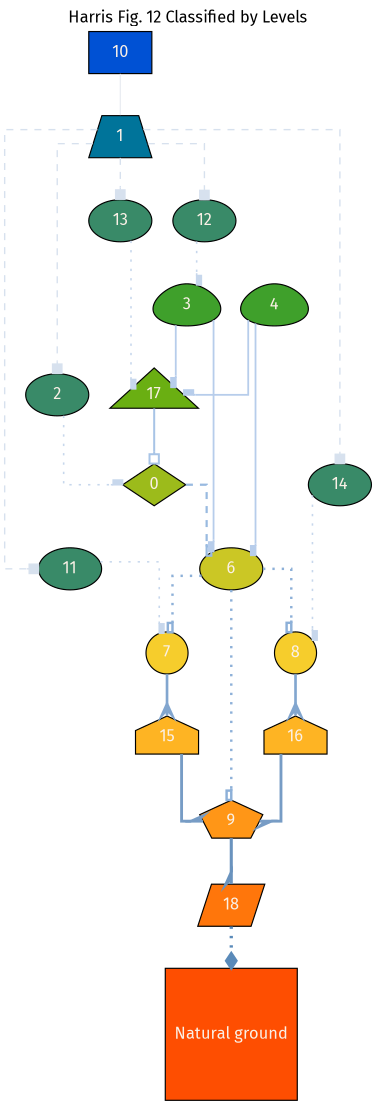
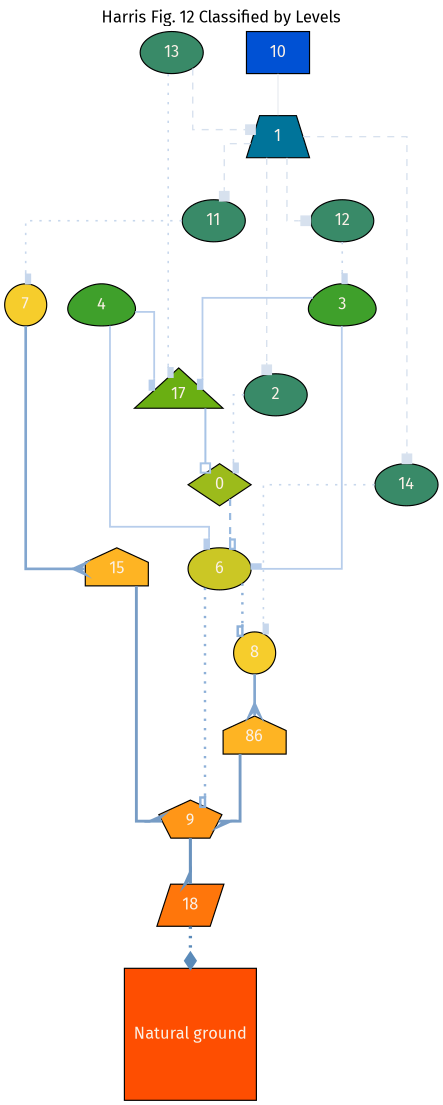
edge "1" -> "13": reversed
edge "6" -> "7": removed
node "16": label "16" -> "86"
